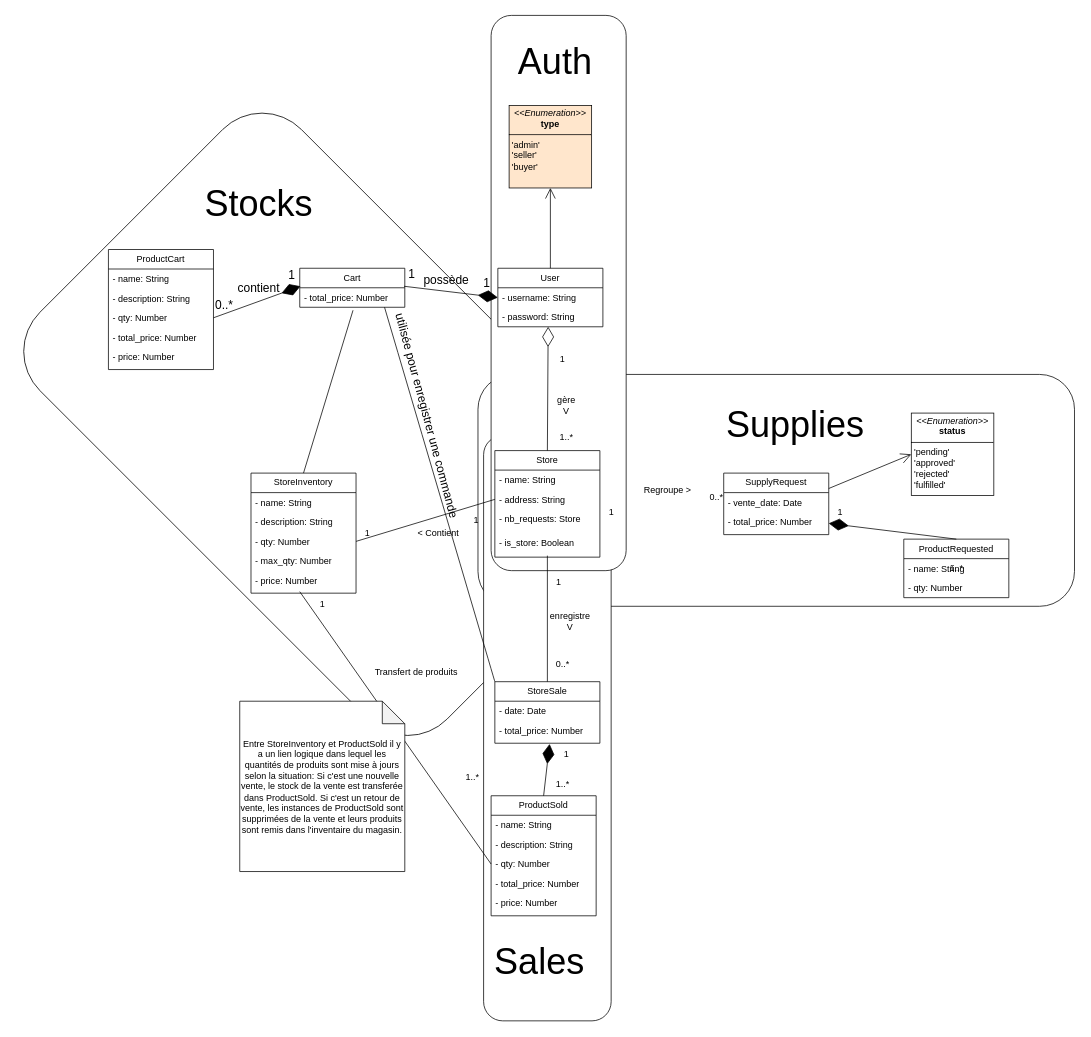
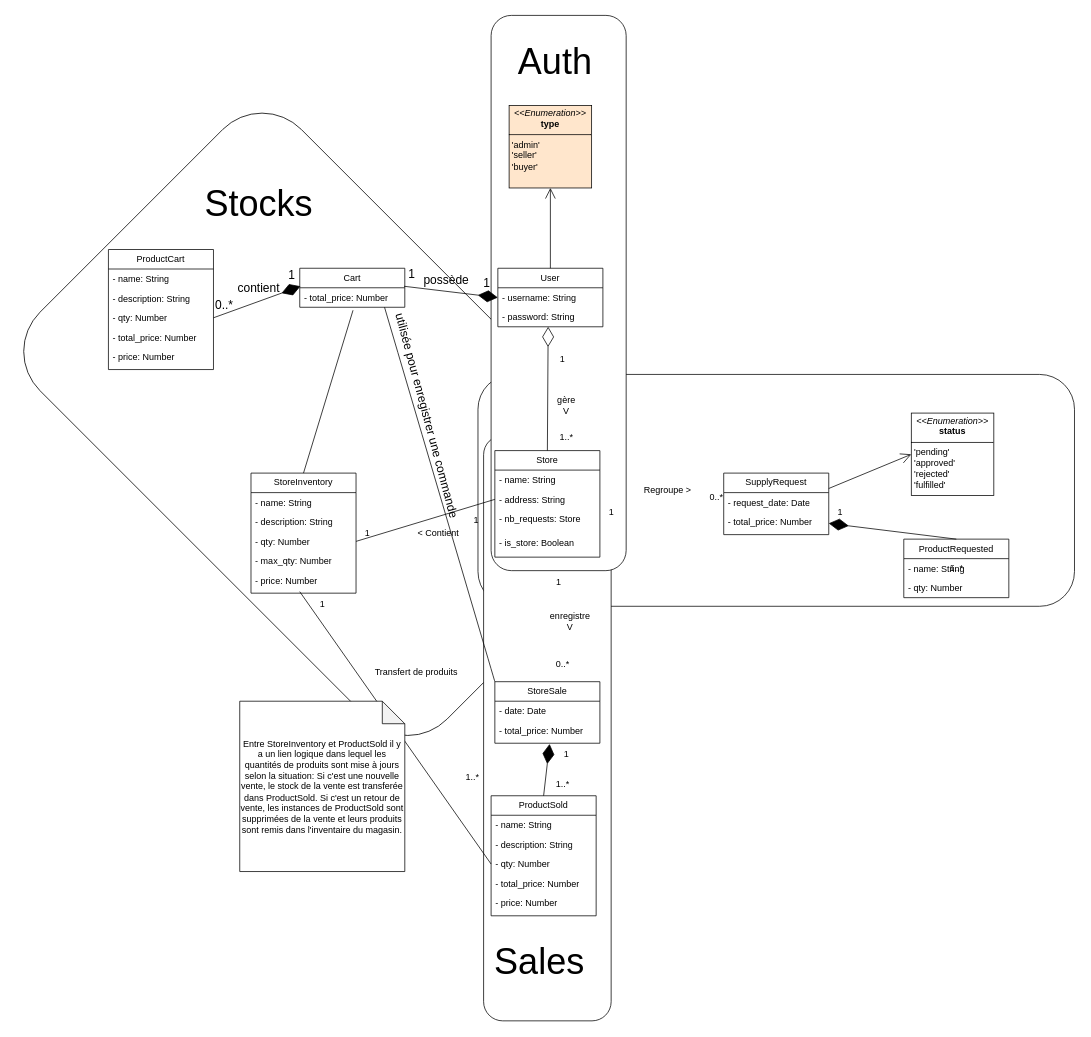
node "Supplies": removed
node "- vente_date: Date": label "- vente_date: Date" -> "- request_date: Date"
edge "- is_store: Boolean" -- "StoreSale": removed
